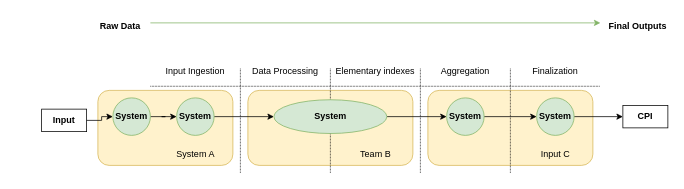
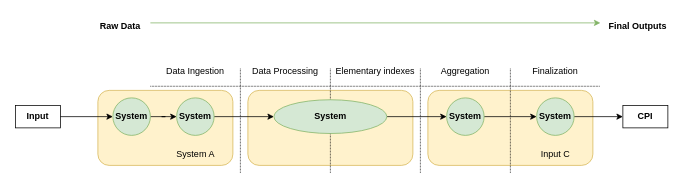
node "Input Ingestion": label "Input Ingestion" -> "Data Ingestion"
node "Input": moved (64, 120) -> (38, 117)
node "Team B": removed
